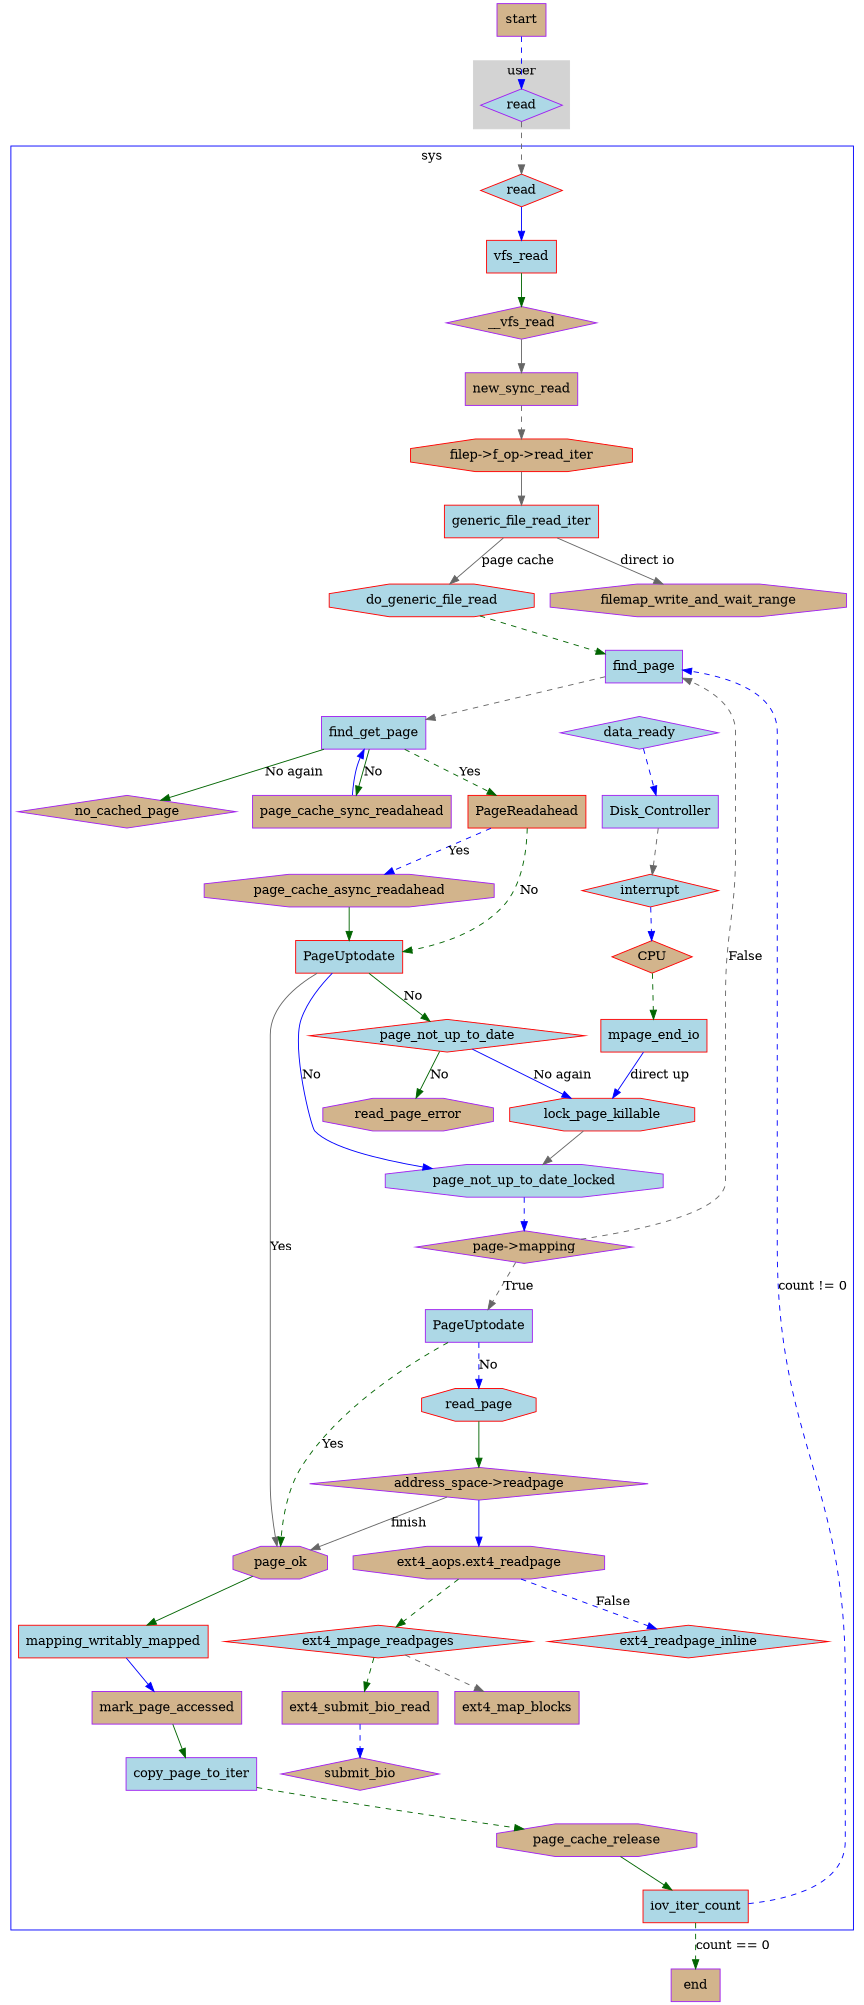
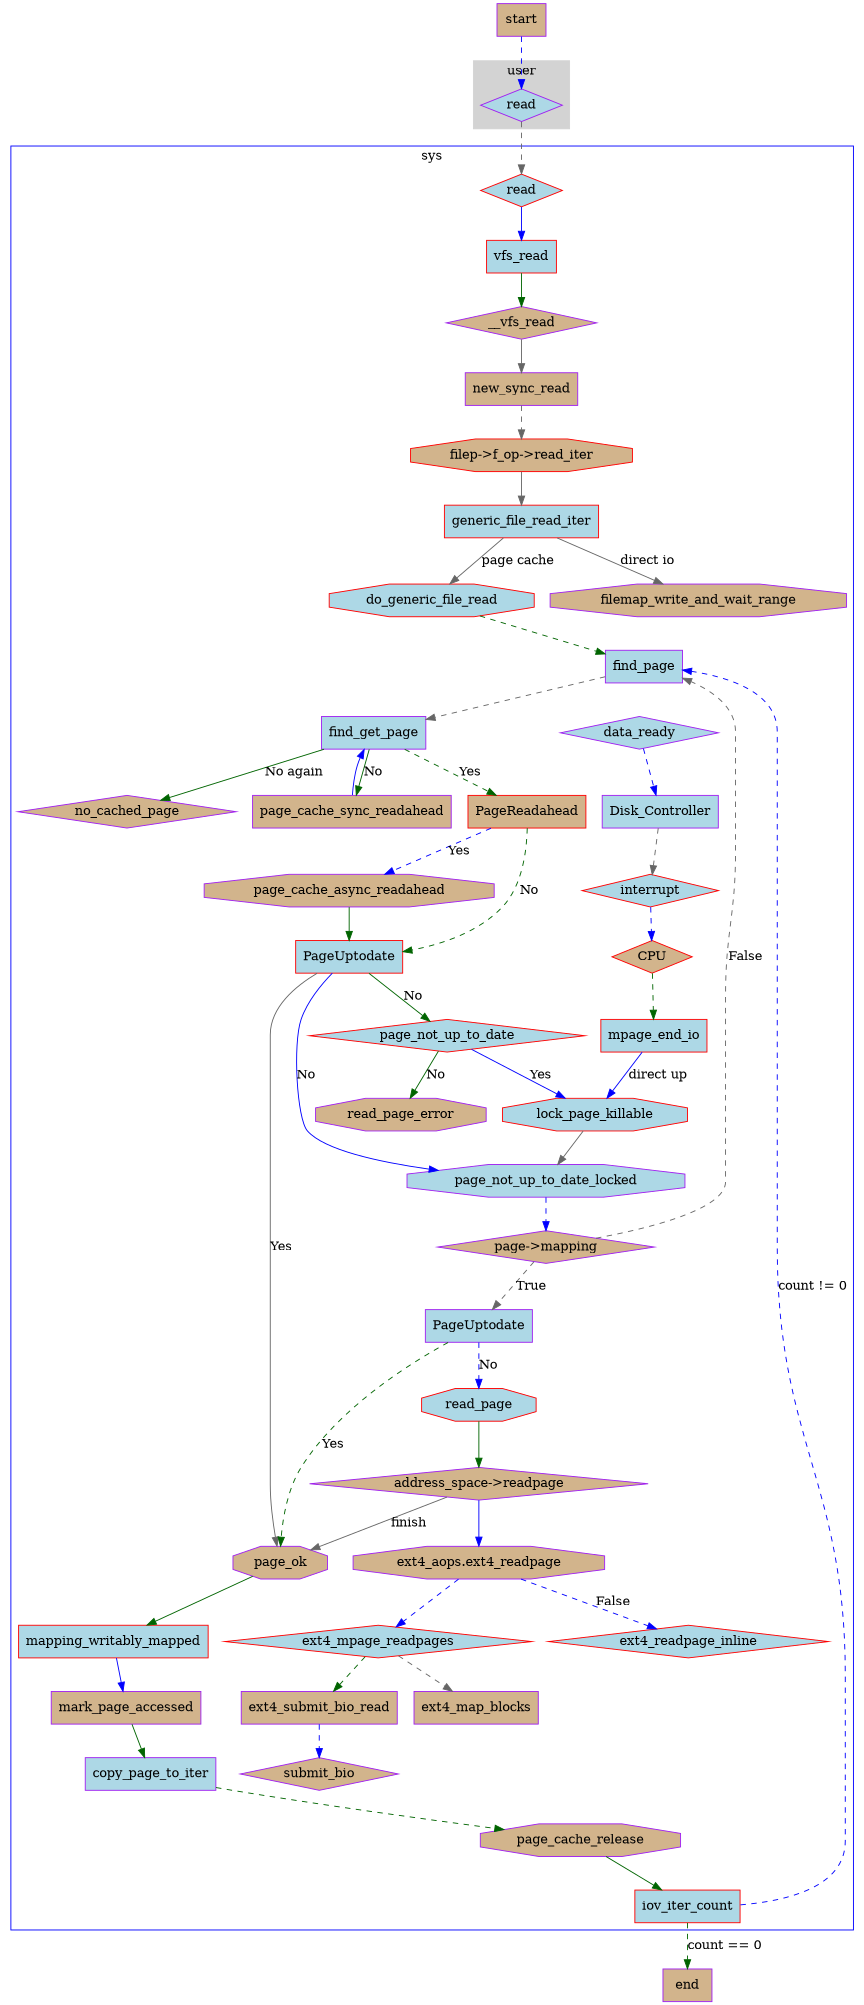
edge "page_not_up_to_date" -> "lock_page_killable": label "No again" -> "Yes"
edge "ext4_aops.ext4_readpage" -> "ext4_mpage_readpages": color darkgreen -> blue
